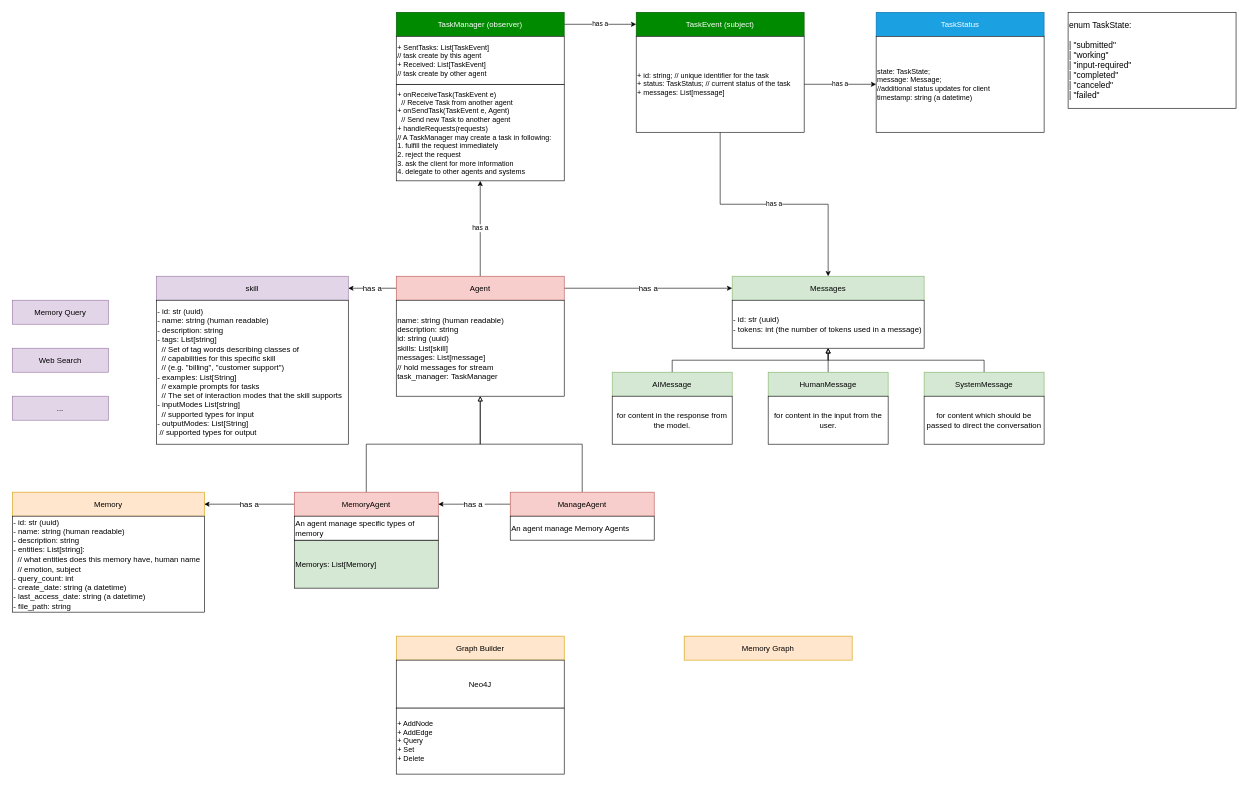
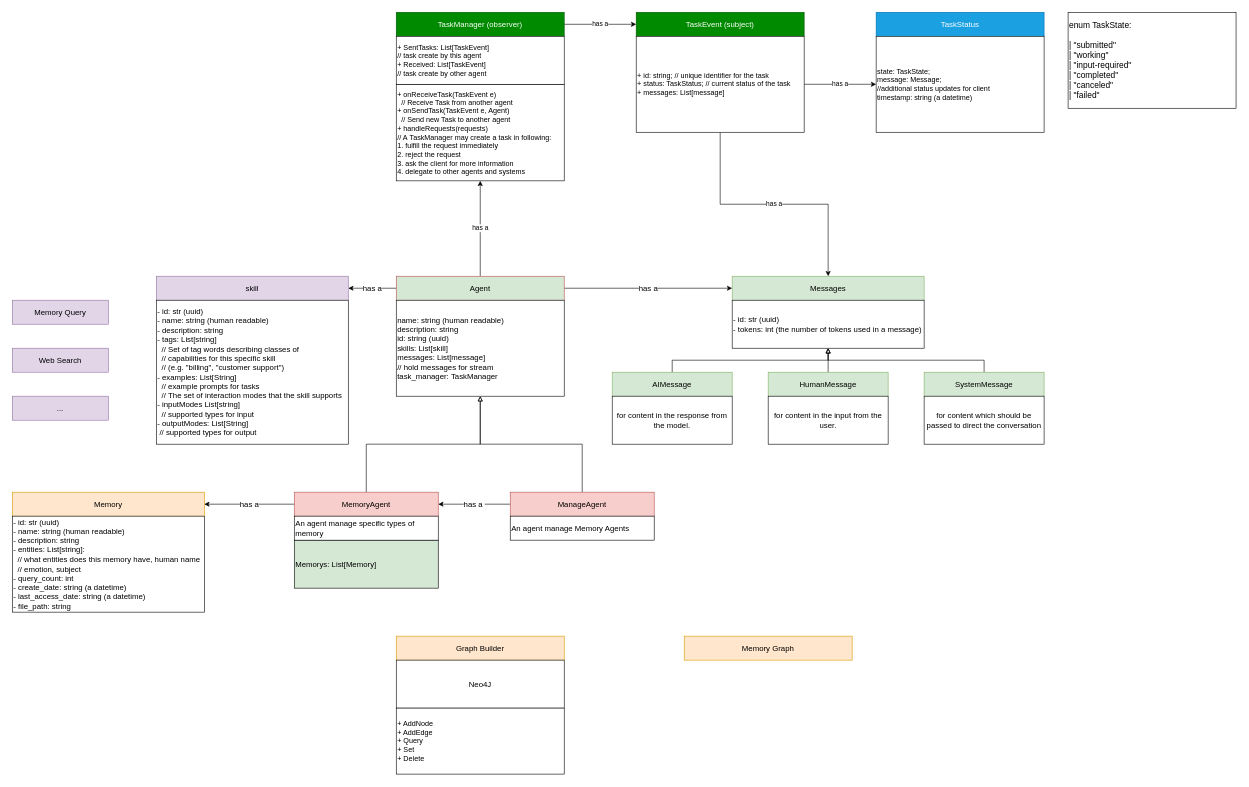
node "Agent": fillcolor #f8cecc -> #d5e8d4
